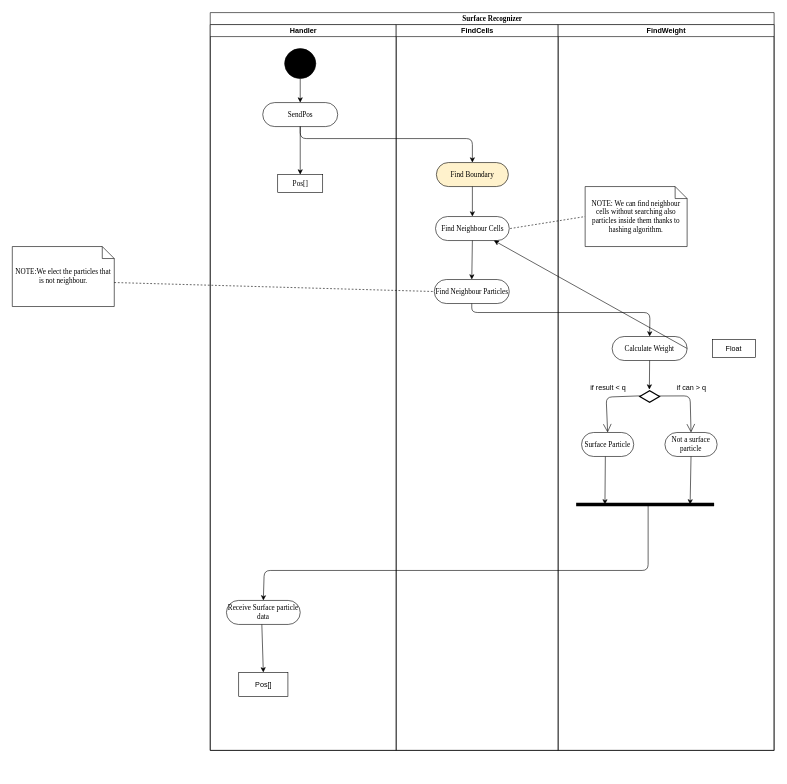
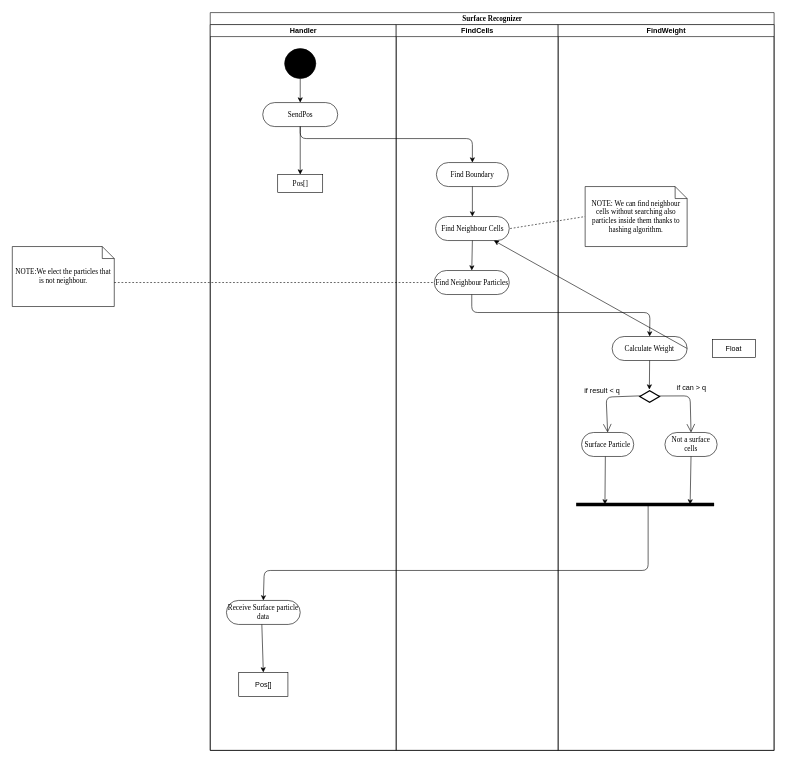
node "Find Boundary": fillcolor #fff2cc -> #ffffff
node "Find Neighbour Particles": moved (472, 291) -> (472, 282)
node "if result < q": moved (608, 387) -> (602, 390)
node "Not a surface particle": label "Not a surface particle" -> "Not a surface cells"
